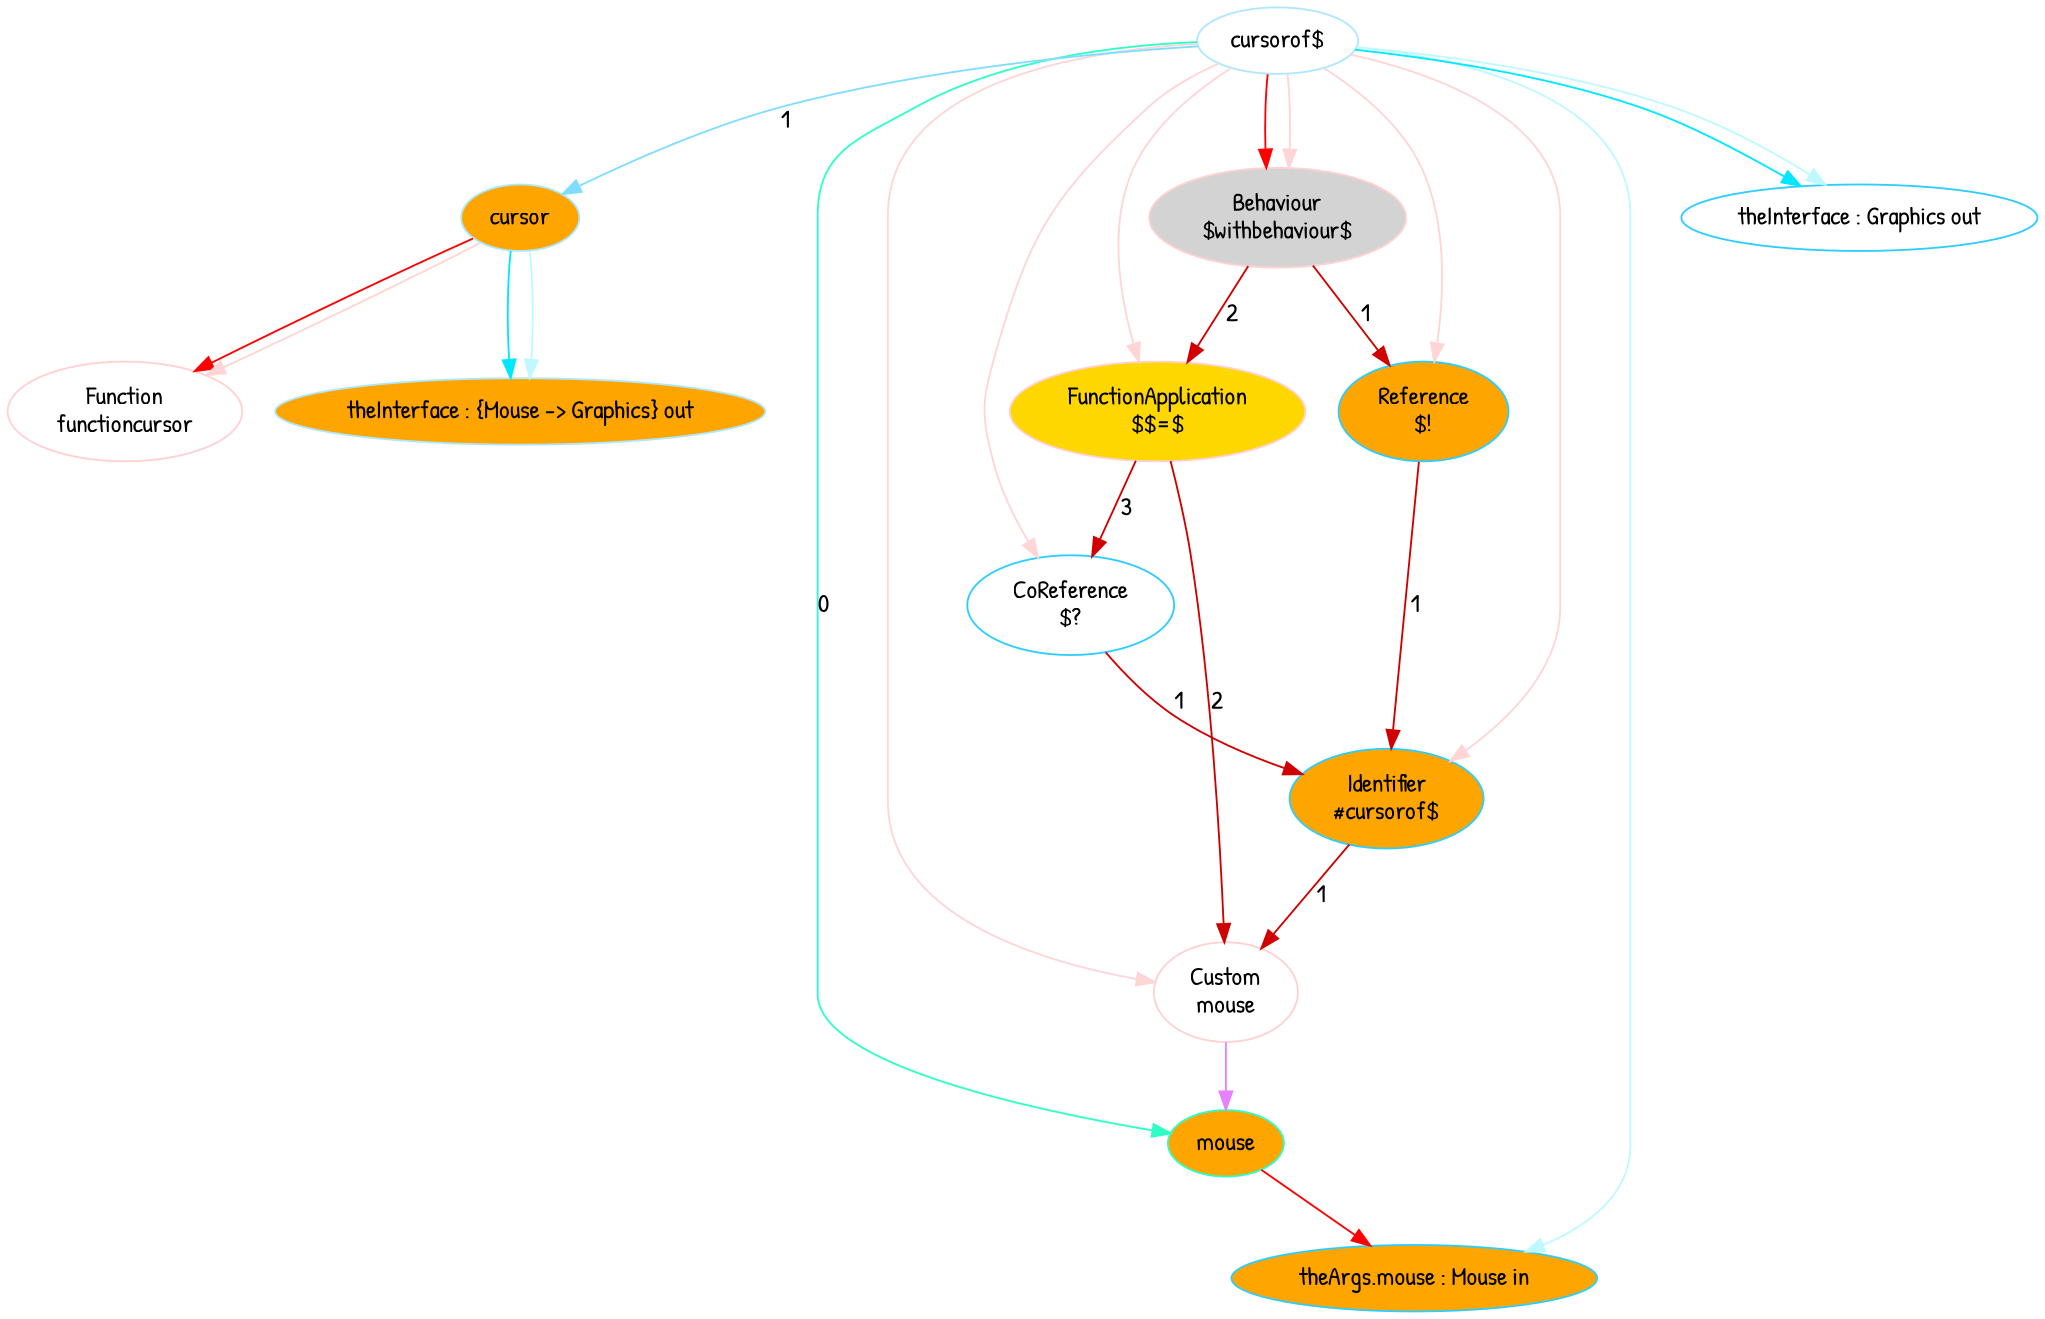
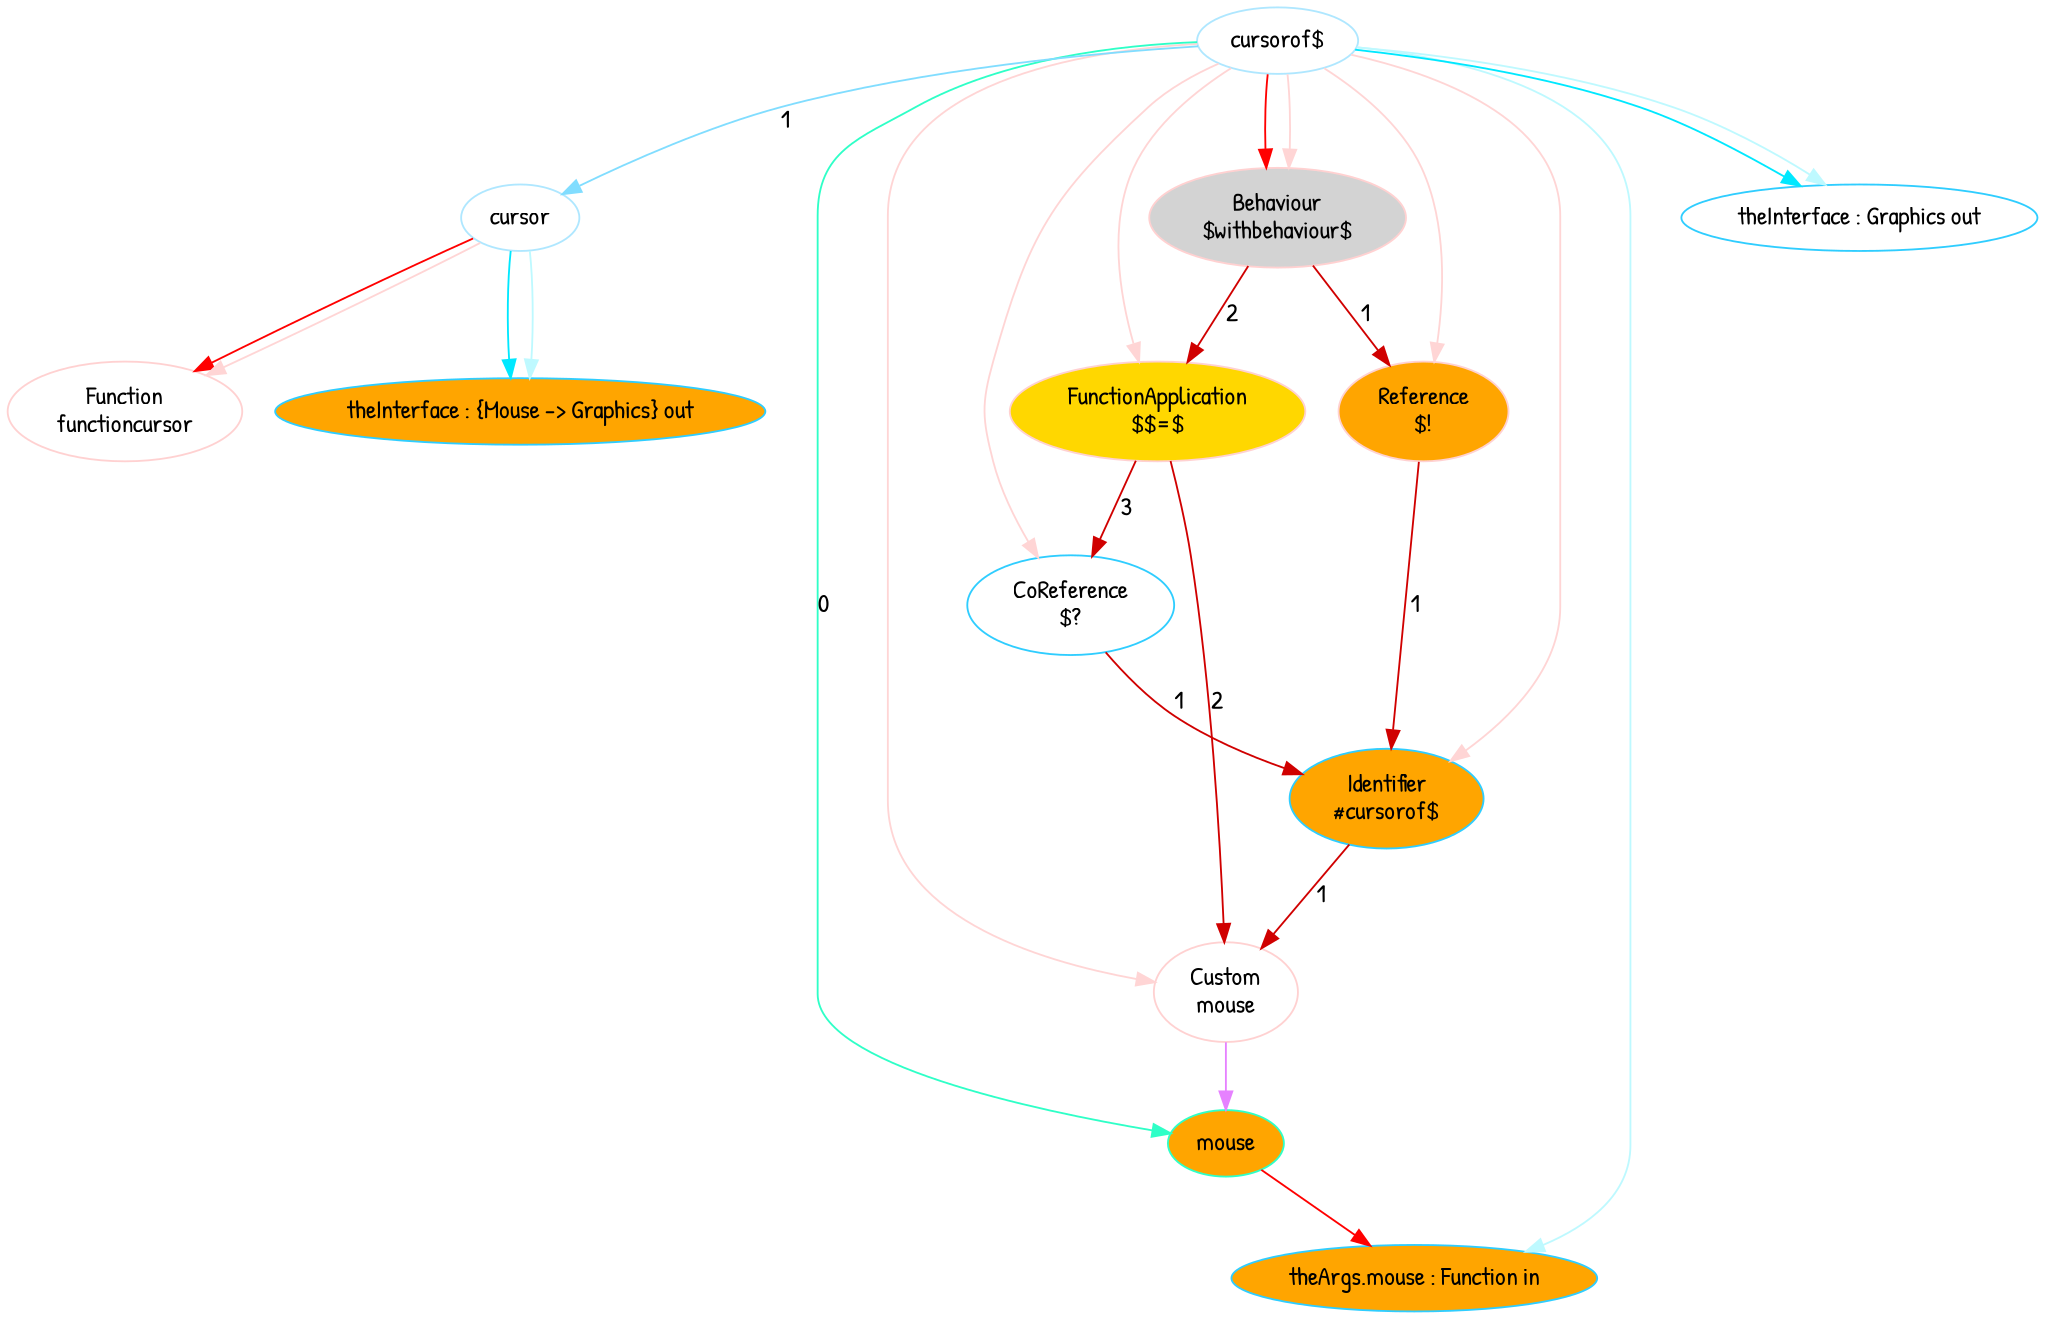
node "cursor": fillcolor orange -> white
node "theInterface : {Mouse -> Graphics} out": color #afe7ff -> #2fcdff
node "Reference $!": color #2fcdff -> #ffd1d1
node "theArgs.mouse : Mouse in": label "theArgs.mouse : Mouse in" -> "theArgs.mouse : Function in"
